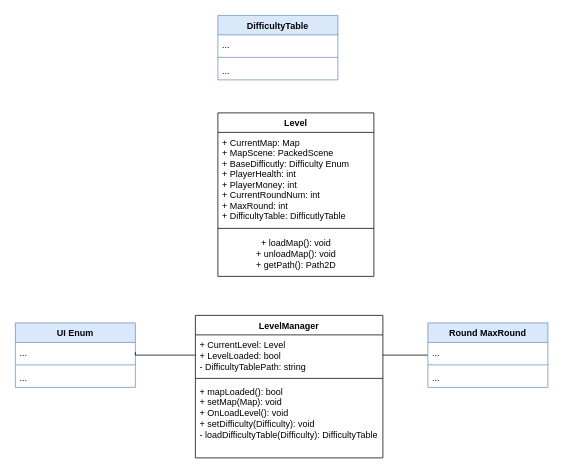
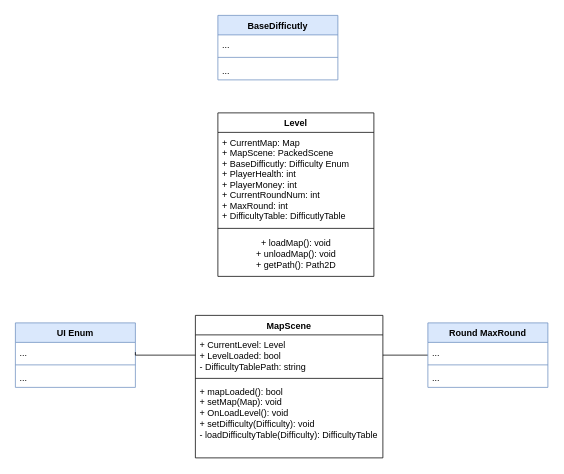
node "DifficultyTable": label "DifficultyTable" -> "BaseDifficutly"
node "LevelManager": label "LevelManager" -> "MapScene"
